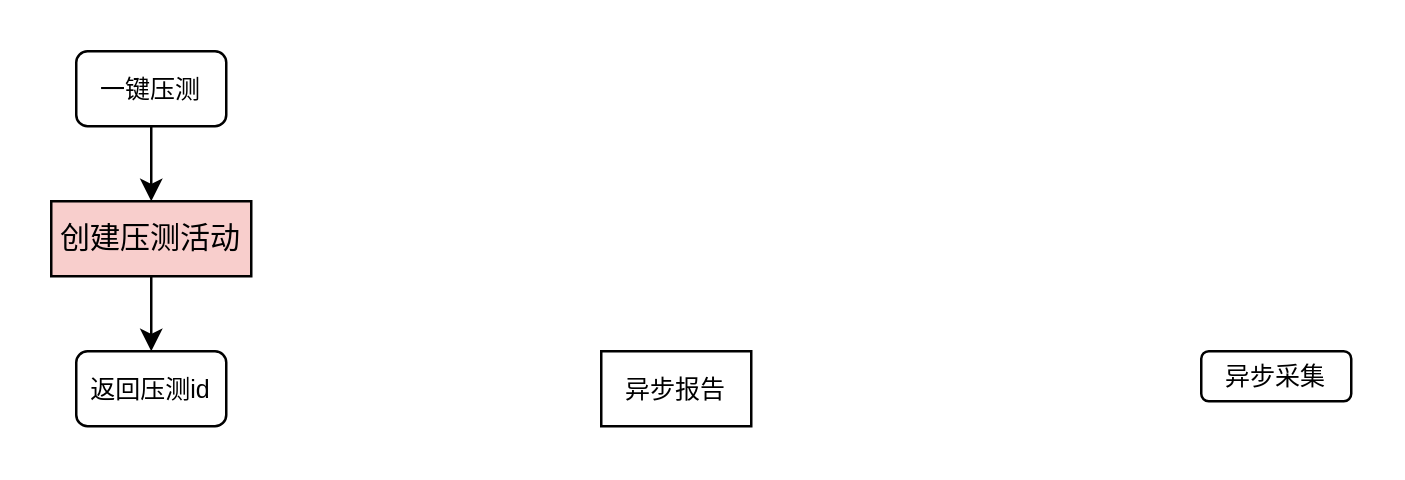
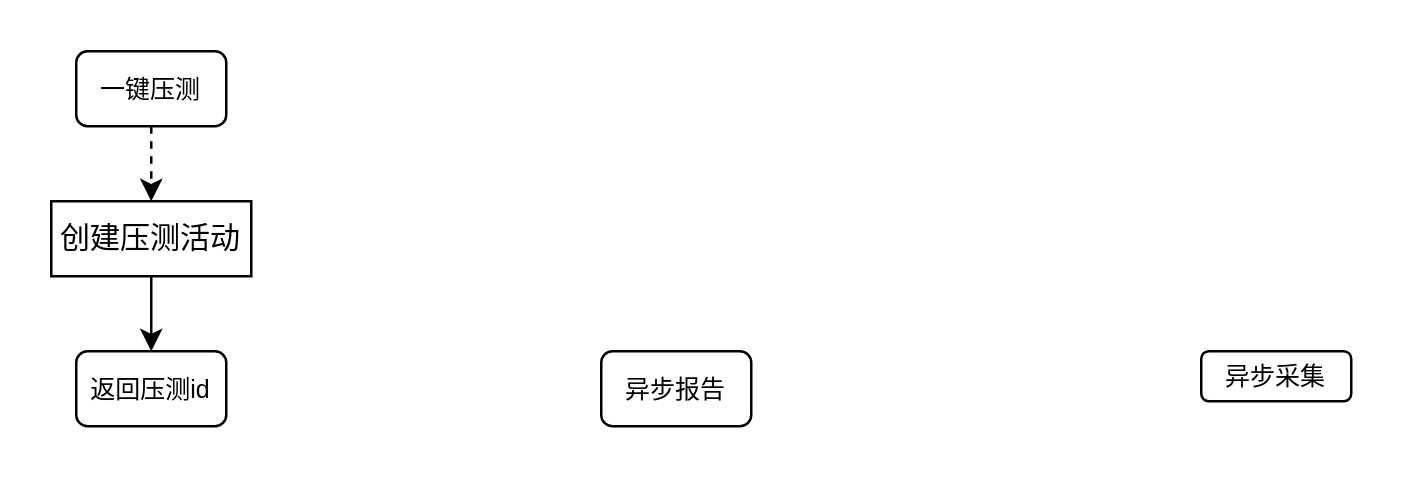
edge "一键压测" -> "创建压测活动": style solid -> dashed
node "创建压测活动": fillcolor #f8cecc -> #ffffff
node "异步报告": shape rectangle -> rounded rectangle
